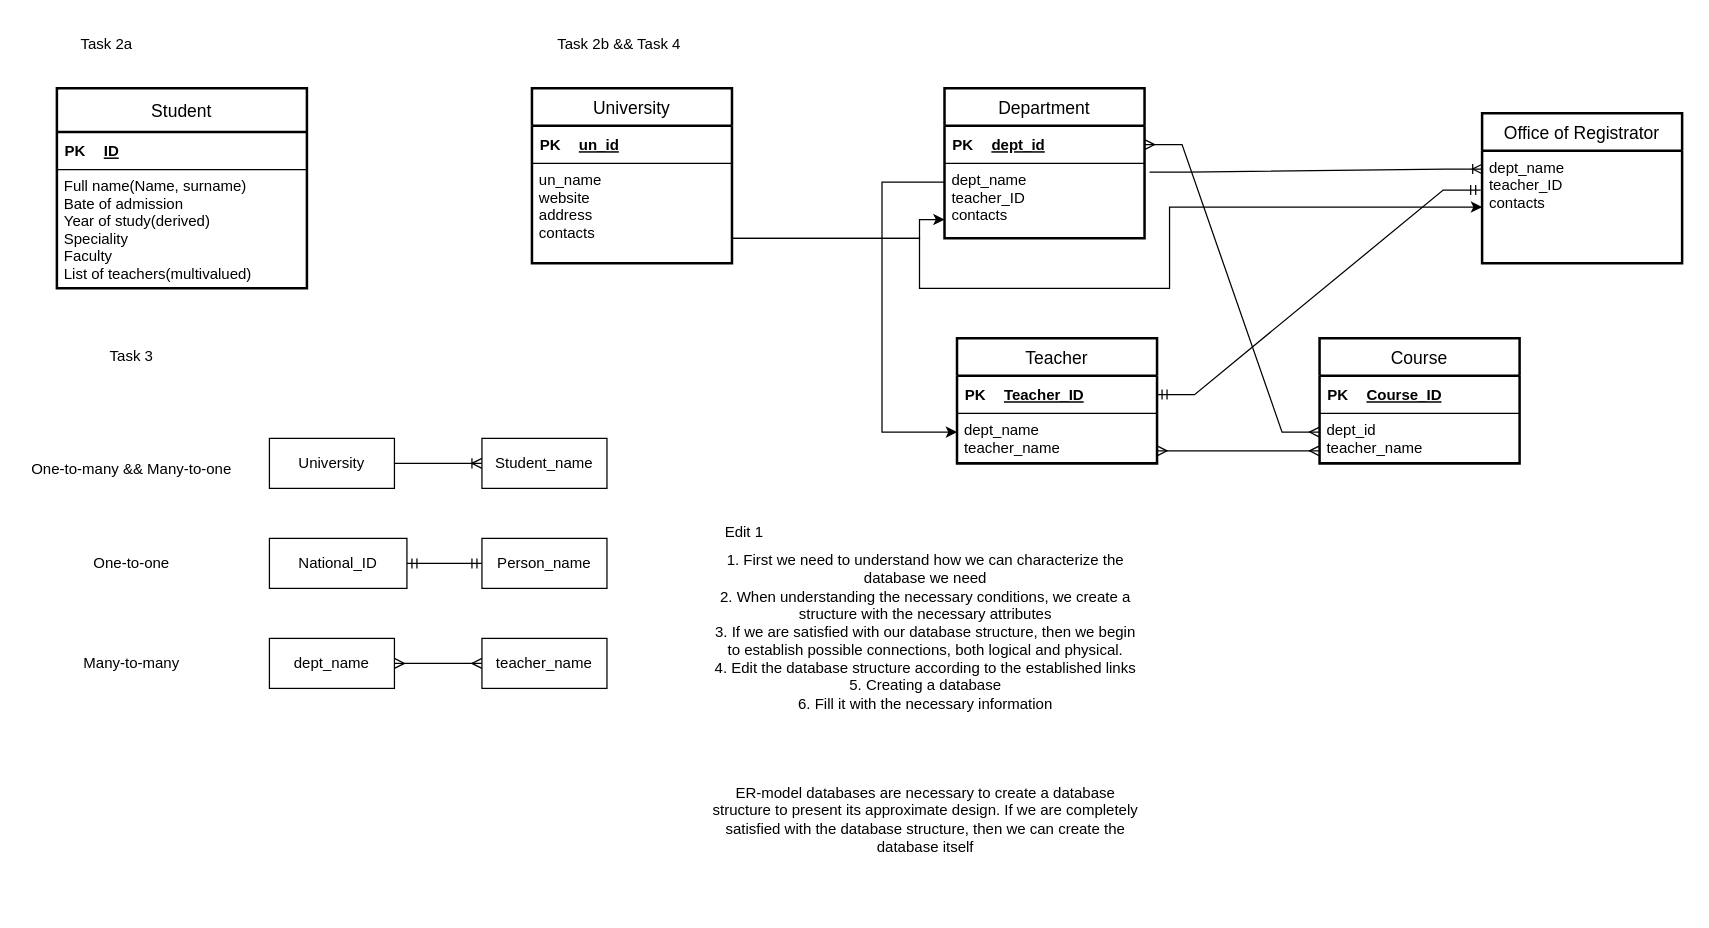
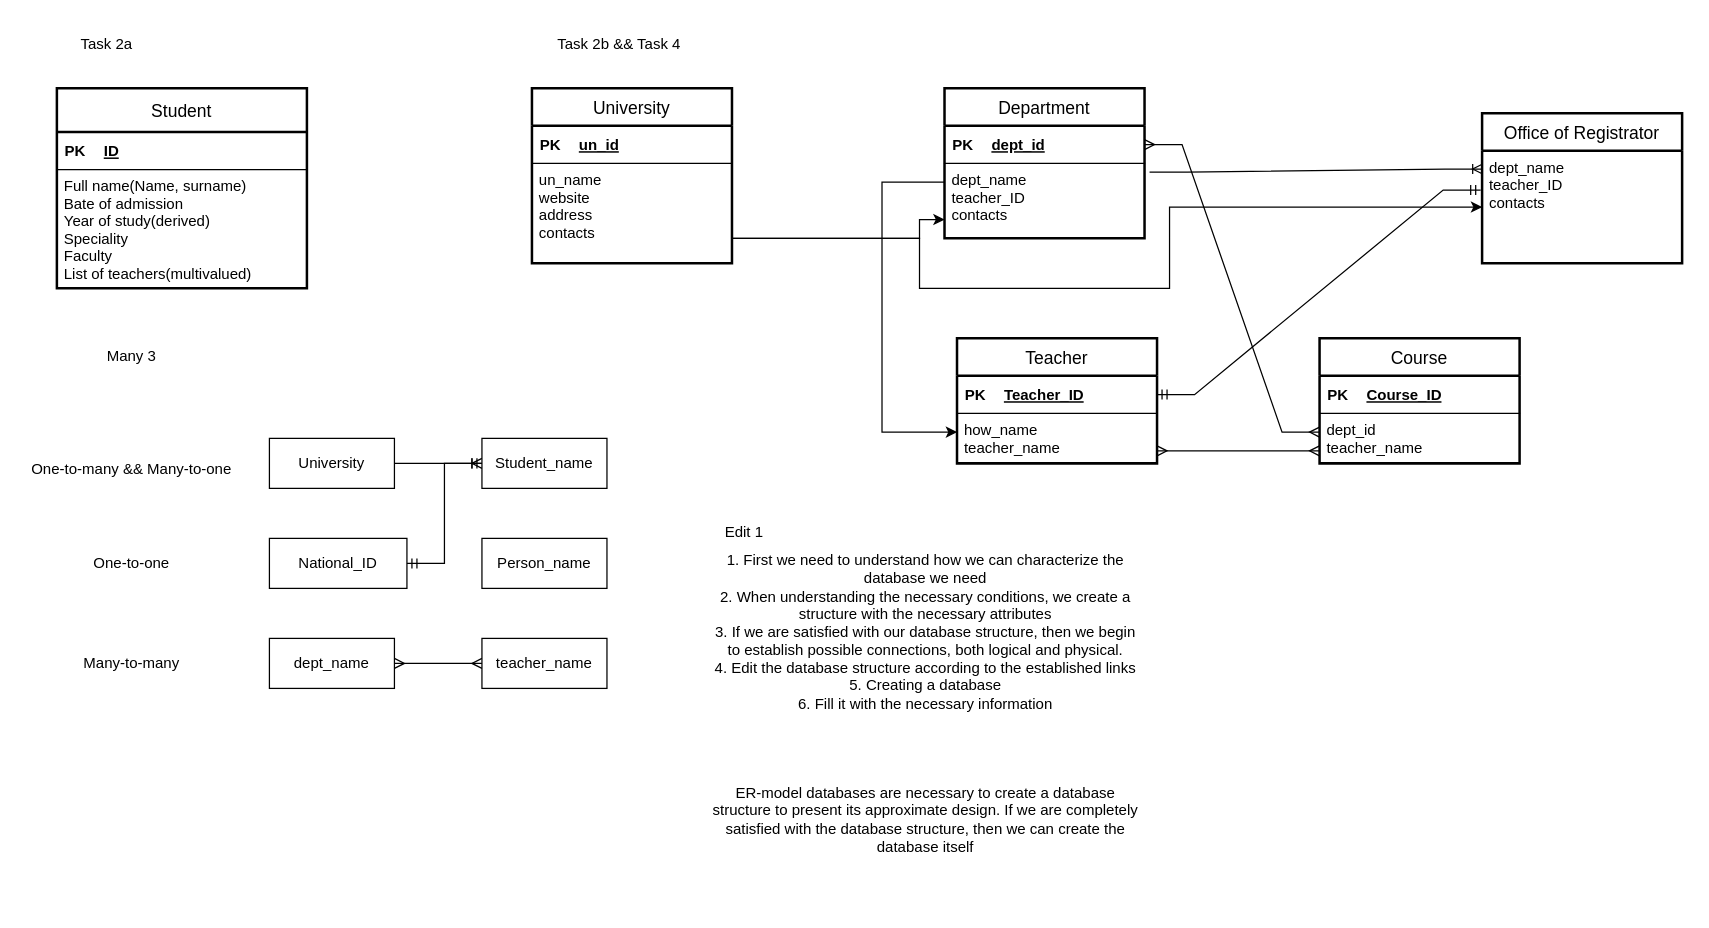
node "Task 3": label "Task 3" -> "Many 3"
node "dept_name teacher_name": label "dept_name teacher_name" -> "how_name teacher_name"
edge "National_ID" -- "Person_name": now "National_ID" -- "Student_name"
